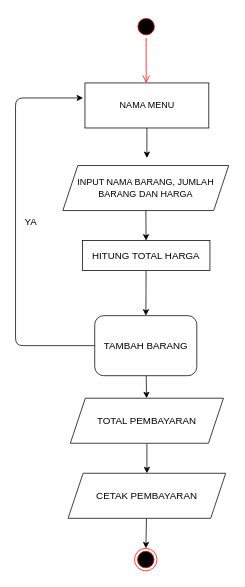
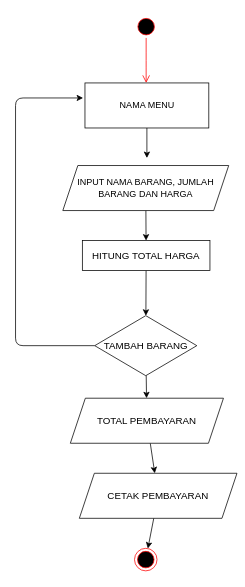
node "YA": removed
node "TAMBAH BARANG": shape rounded rectangle -> diamond
node "CETAK PEMBAYARAN": moved (147, 495) -> (158, 495)
